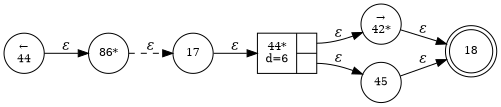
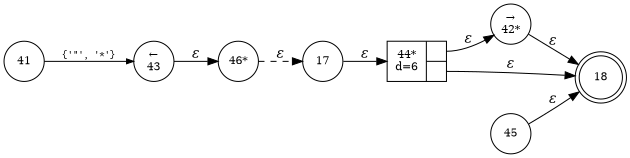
node "← 44": label "← 44" -> "← 43"
node "86*": label "86*" -> "46*"
node "41": added
edge "44*" -> "45": now "44*" -> "18"
